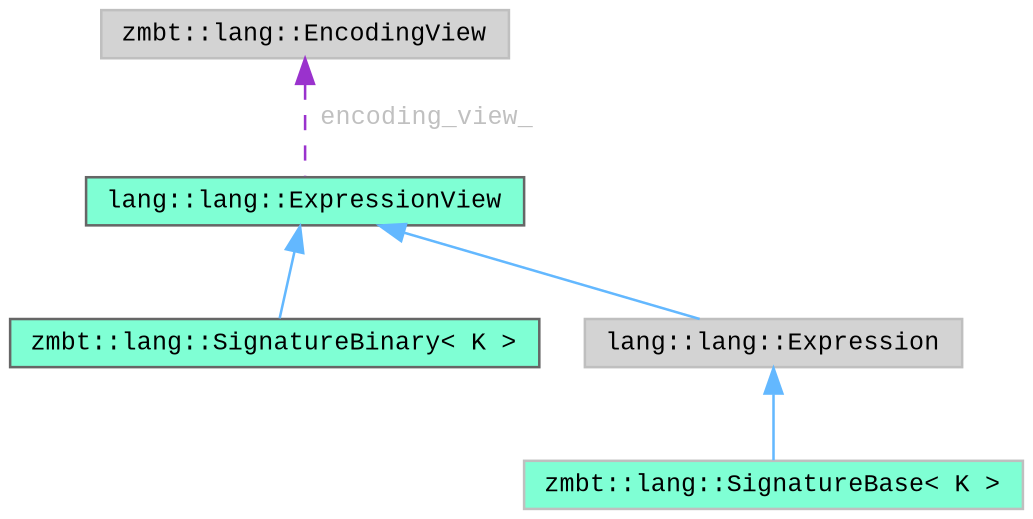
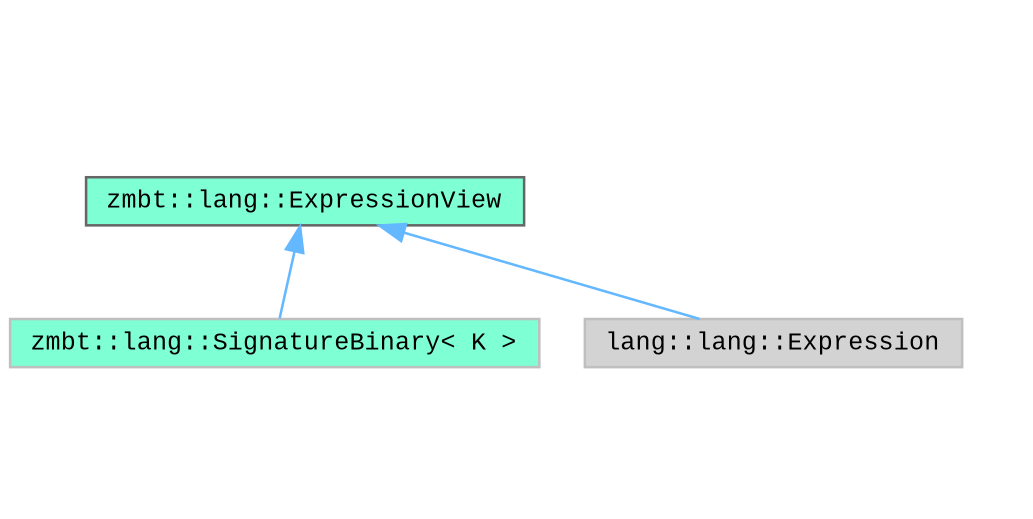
node "zmbt::lang::EncodingView": removed
node "lang::lang::ExpressionView": label "lang::lang::ExpressionView" -> "zmbt::lang::ExpressionView"
node "zmbt::lang::SignatureBinary< K >": color gray40 -> grey75
node "zmbt::lang::SignatureBase< K >": removed
